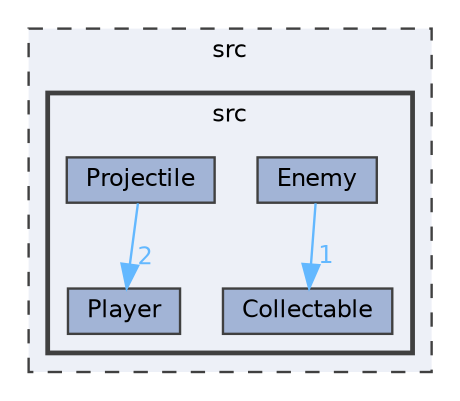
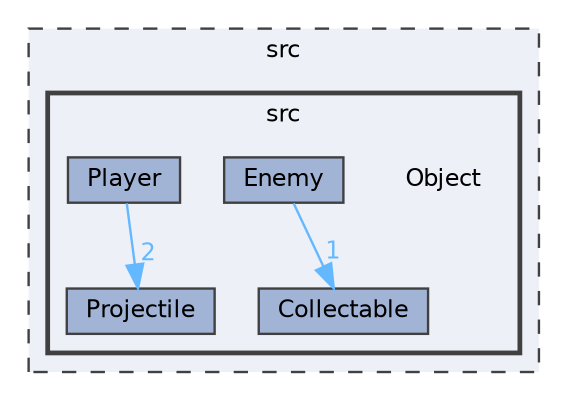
node "Object": added
edge "Projectile" -> "Player": reversed
